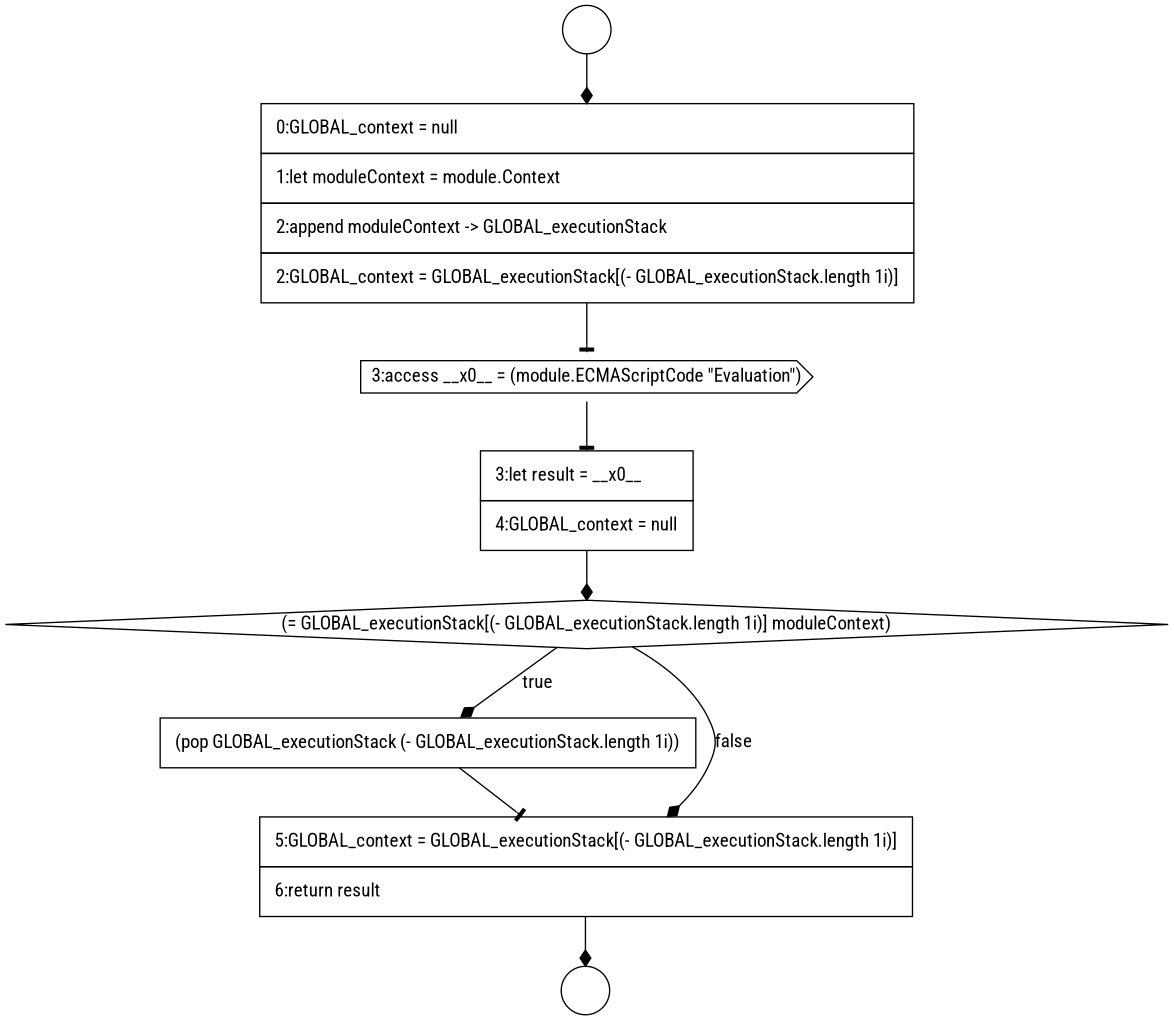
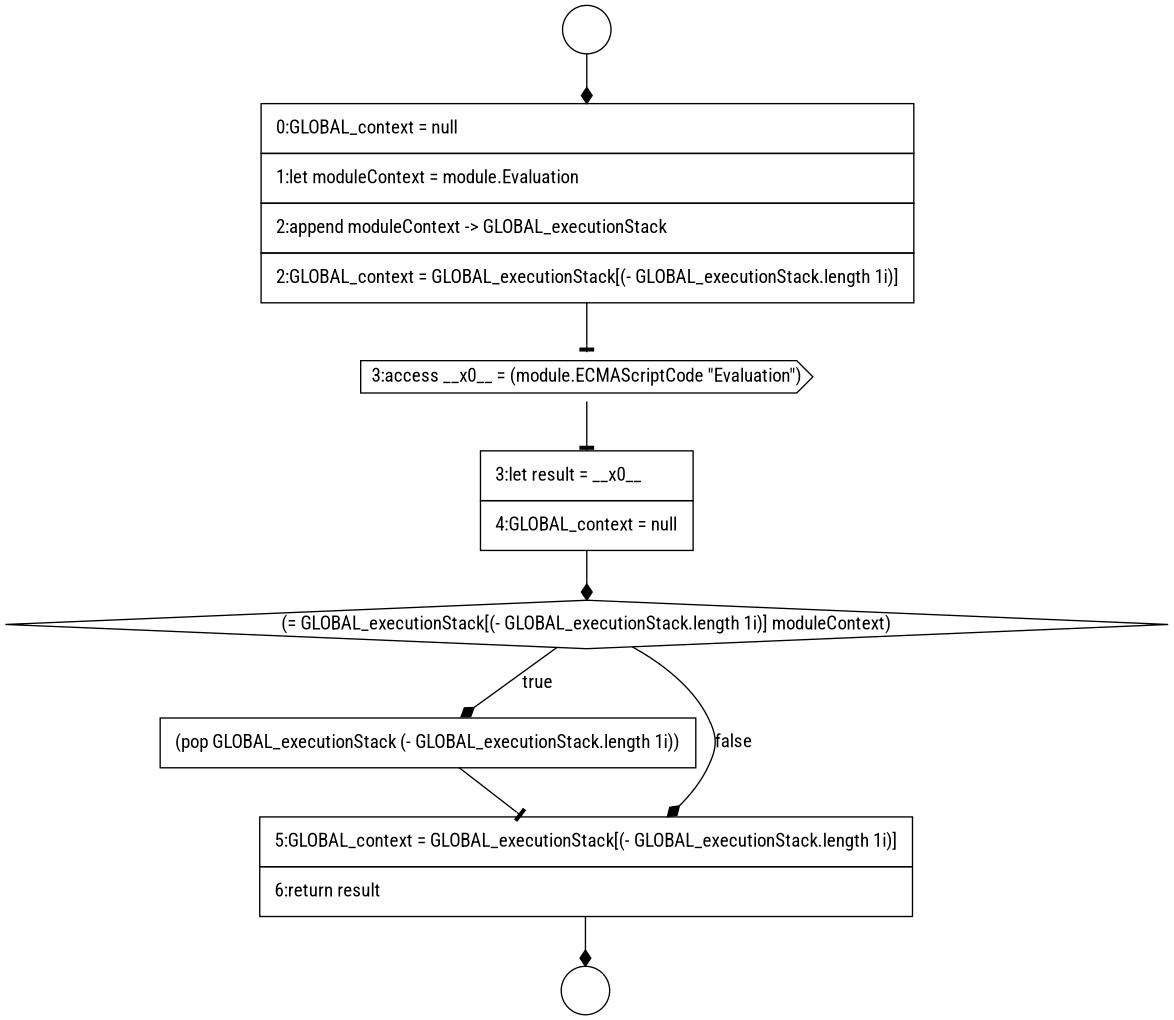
node "0:GLOBAL_context = null": text "1:let moduleContext = module.Context" -> "1:let moduleContext = module.Evaluation"
